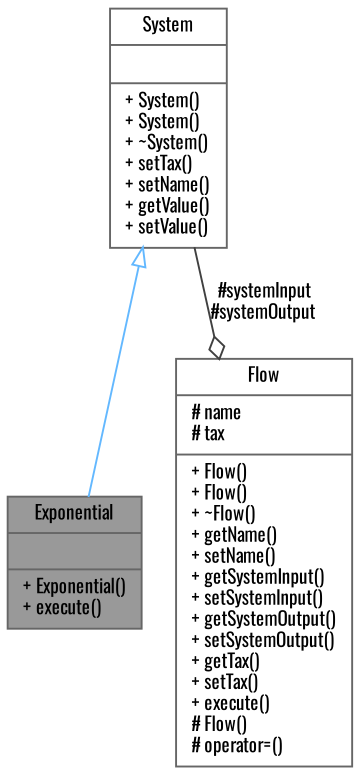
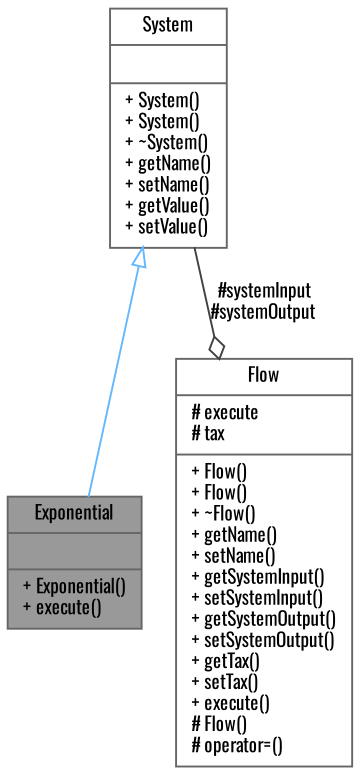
node "System": text "+ setTax()" -> "+ getName()"
node "Flow": text "# name" -> "# execute"
